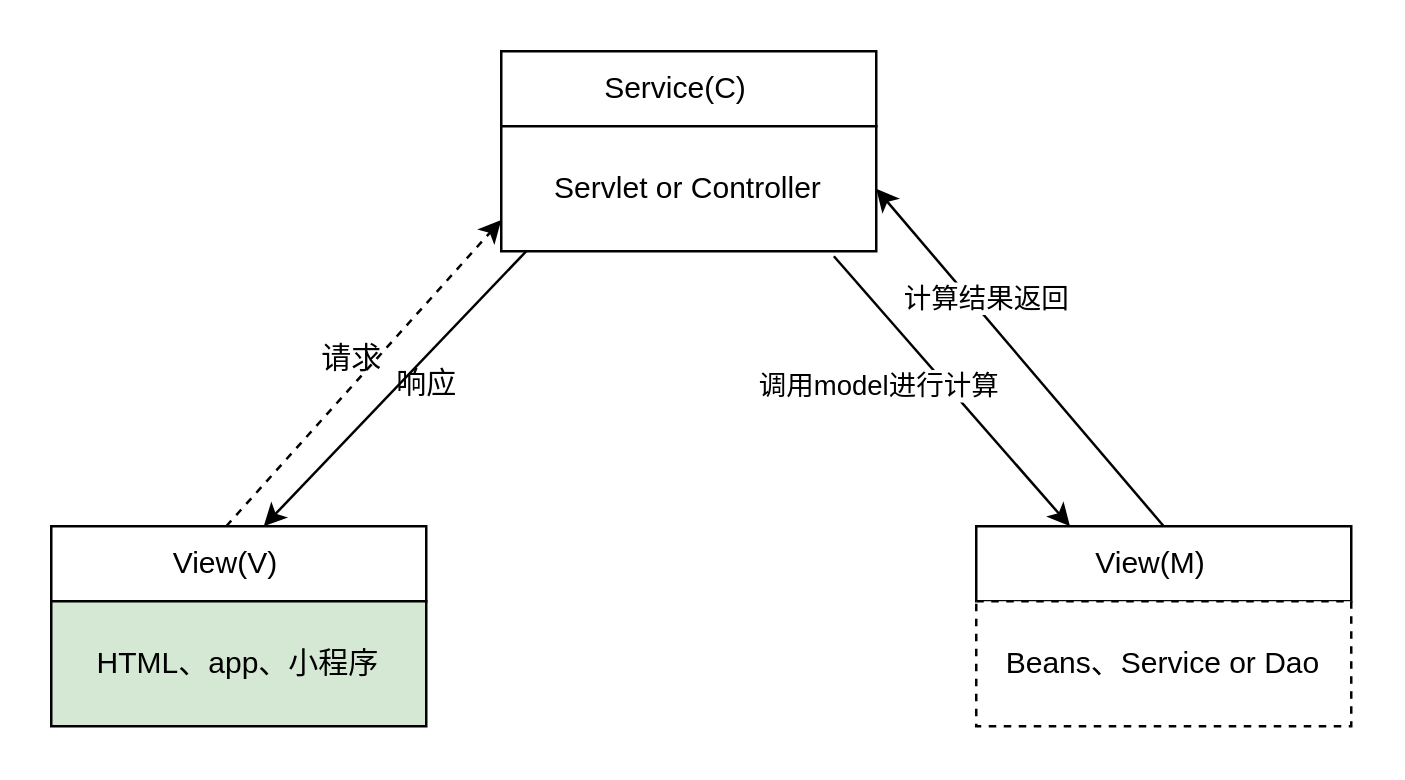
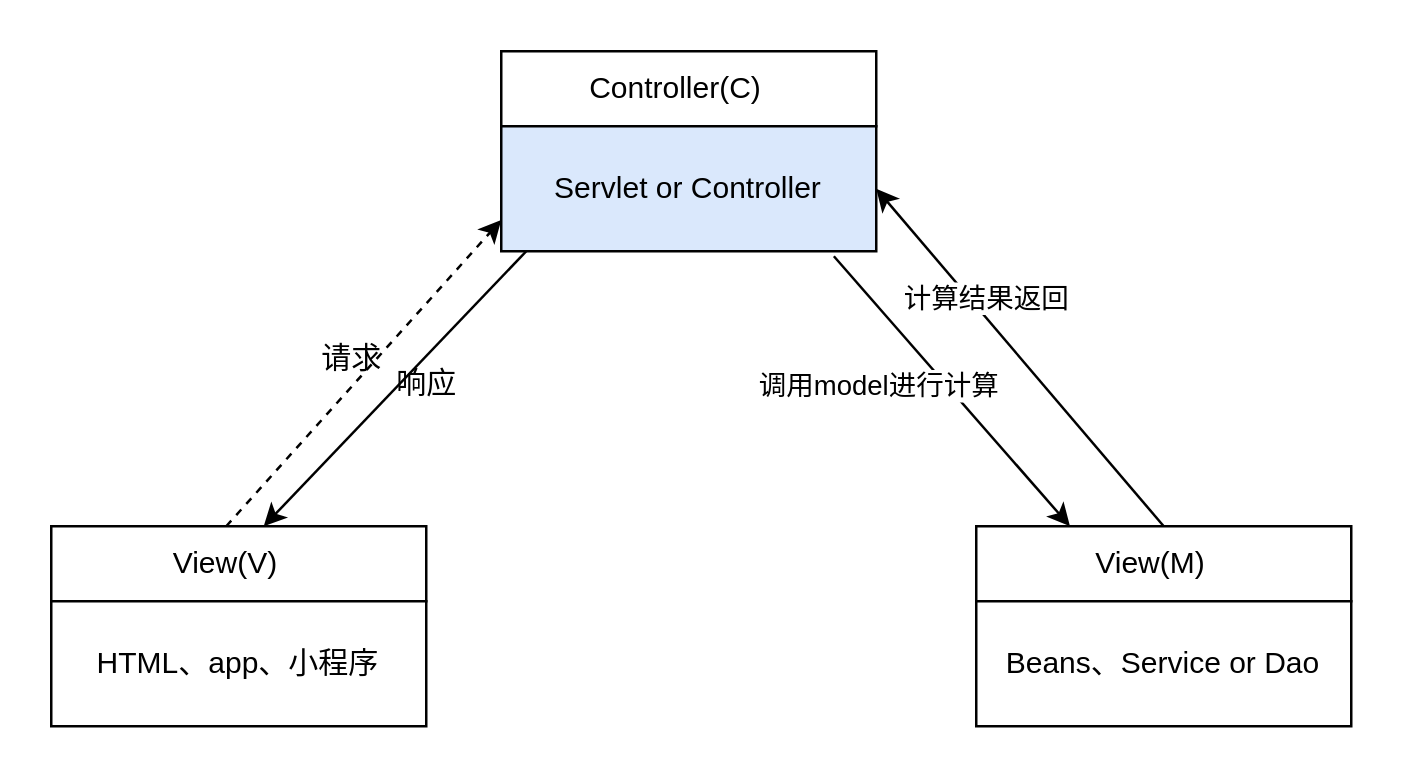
node "Service(C)": label "Service(C)" -> "Controller(C)"
node "Servlet or Controller": fillcolor #ffffff -> #dae8fc
node "HTML、app、小程序": fillcolor #d5e8d4 -> #ffffff
node "Beans、Service or Dao": style dashed -> solid
